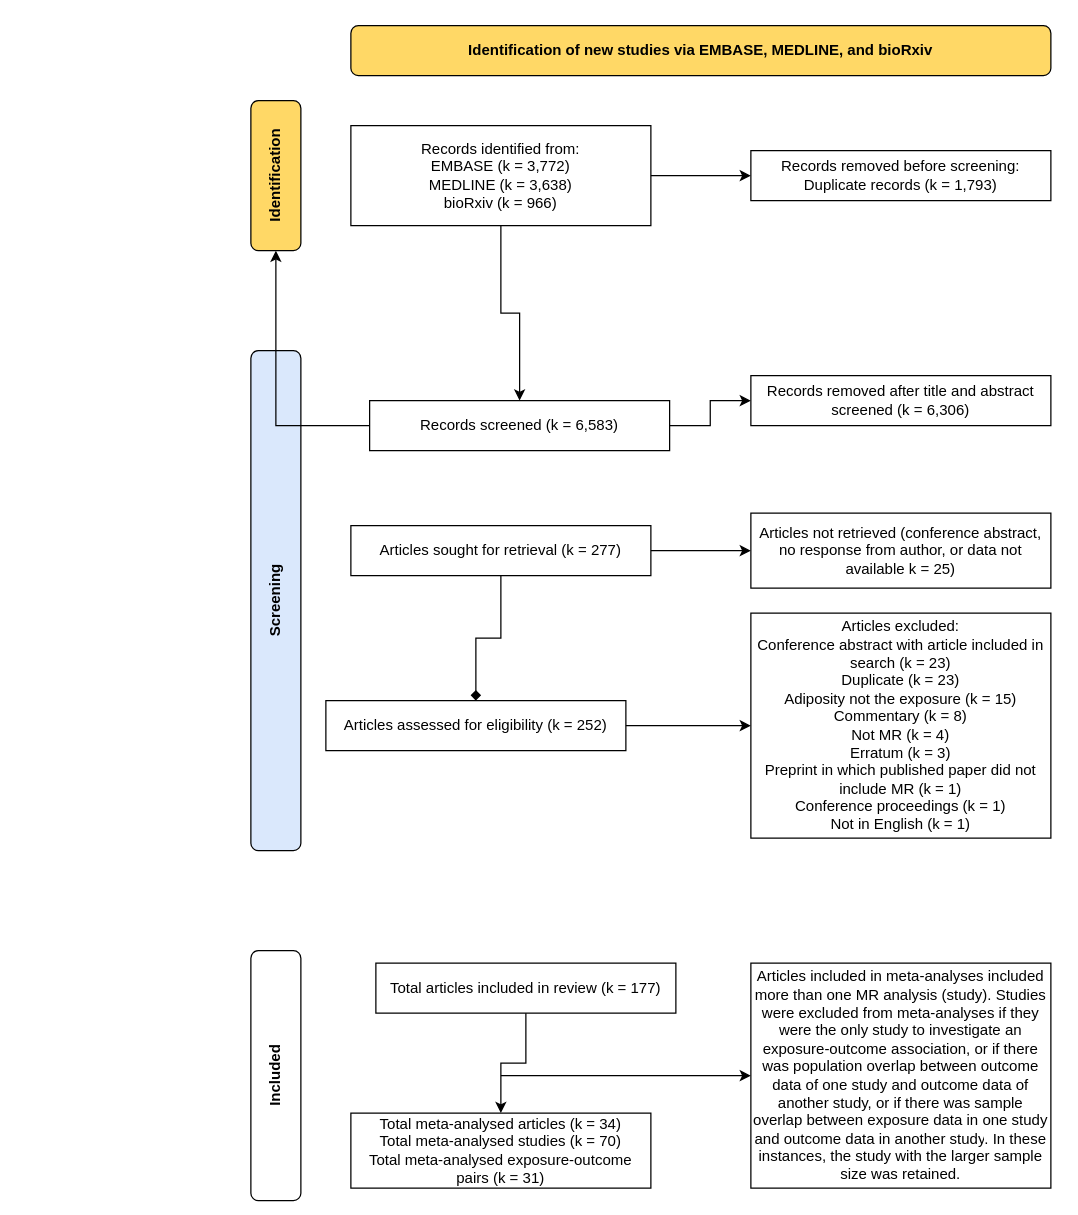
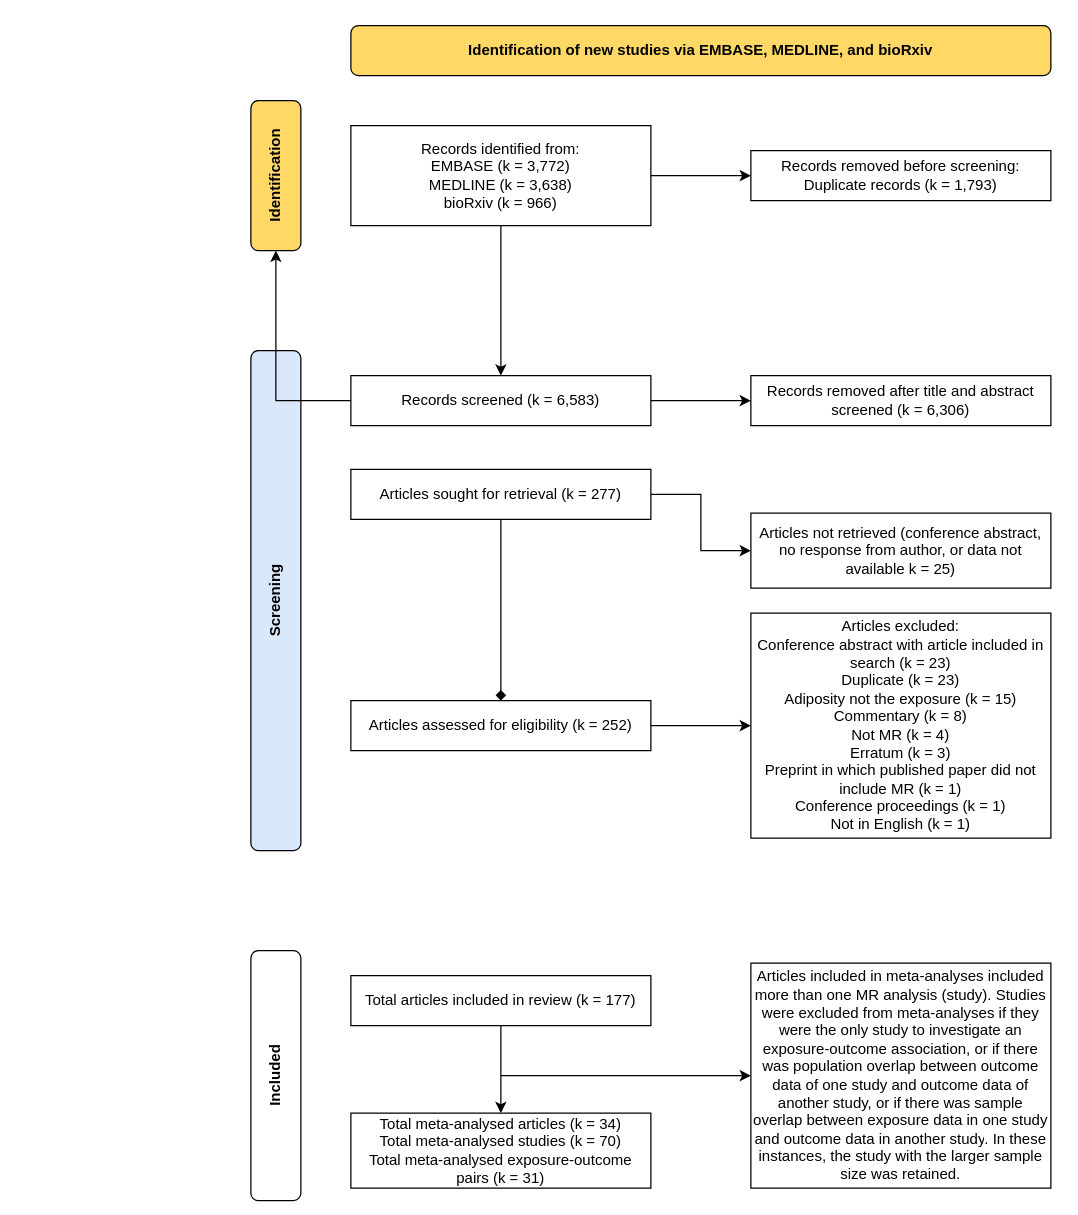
node "Records screened (k = 6,583)": moved (519, 426) -> (501, 401)
node "Articles sought for retrieval (k = 277)": moved (501, 551) -> (501, 494)
node "Articles assessed for eligibility (k = 252)": moved (476, 726) -> (501, 726)
node "Total articles included in review (k = 177)": moved (526, 988) -> (501, 1001)
